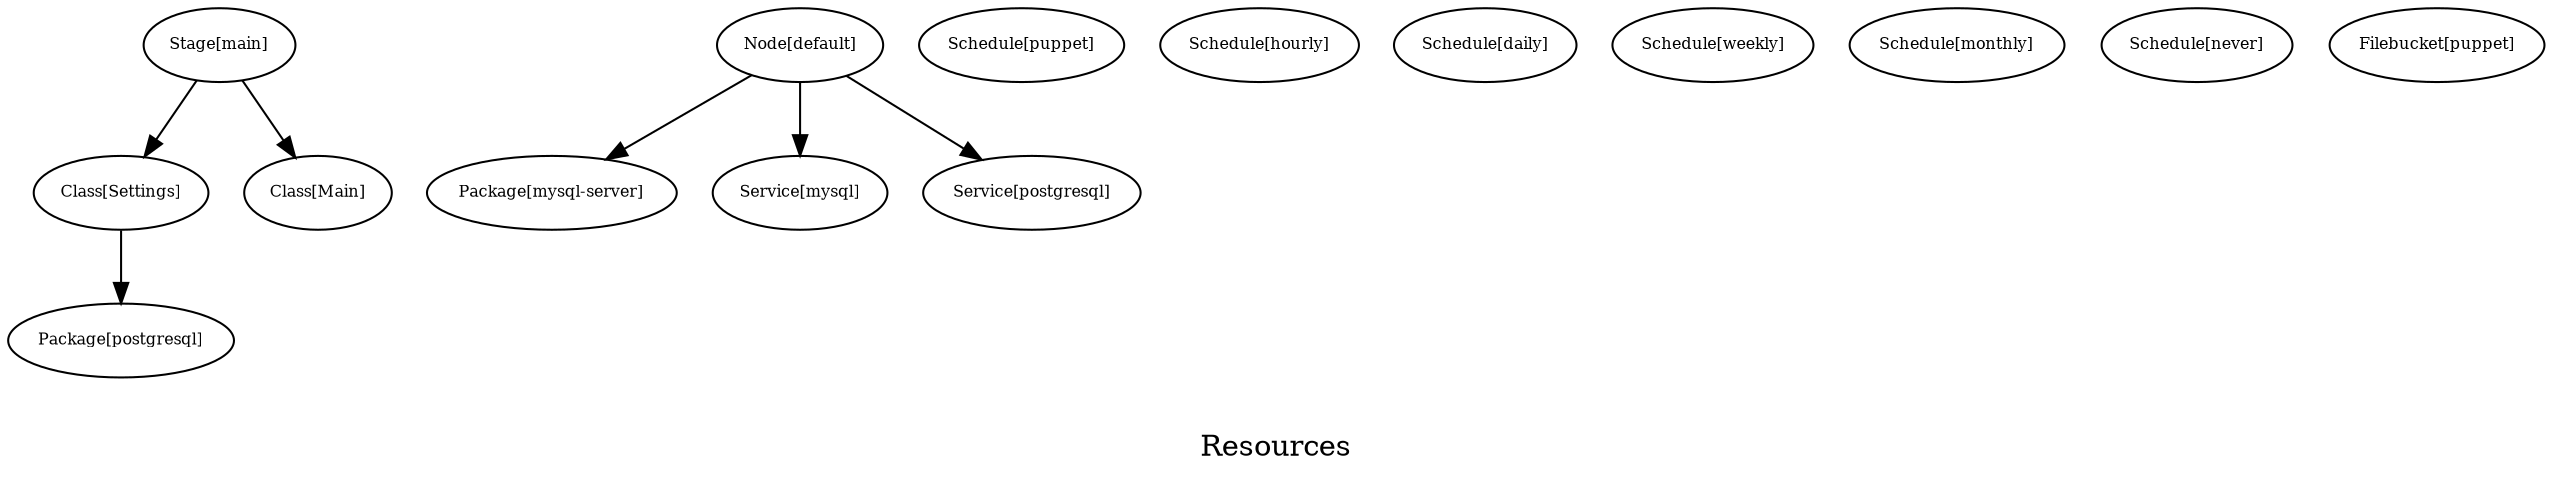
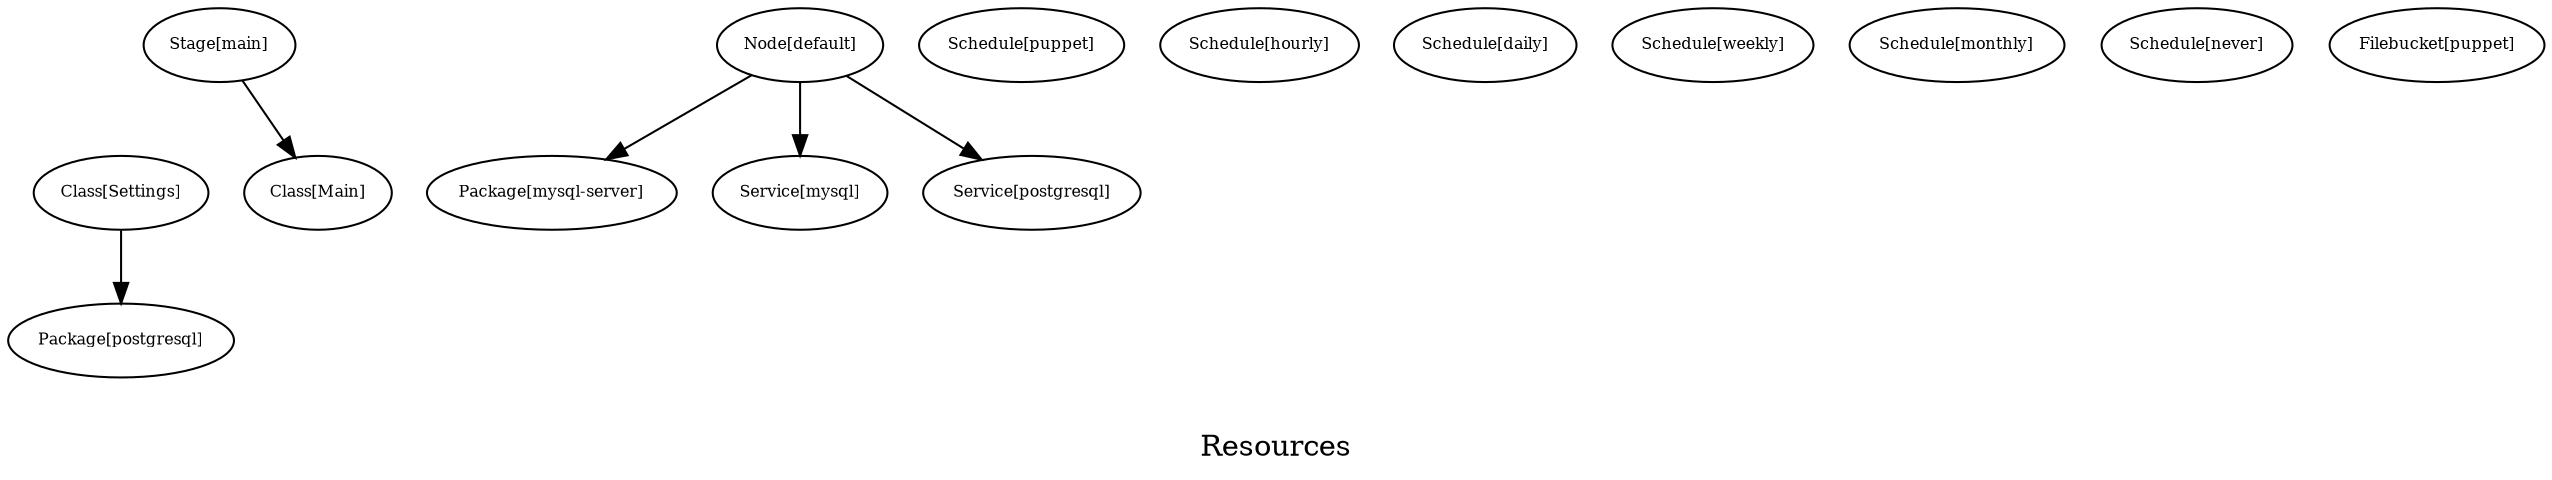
edge "Stage[main]" -> "Class[Settings]": removed
